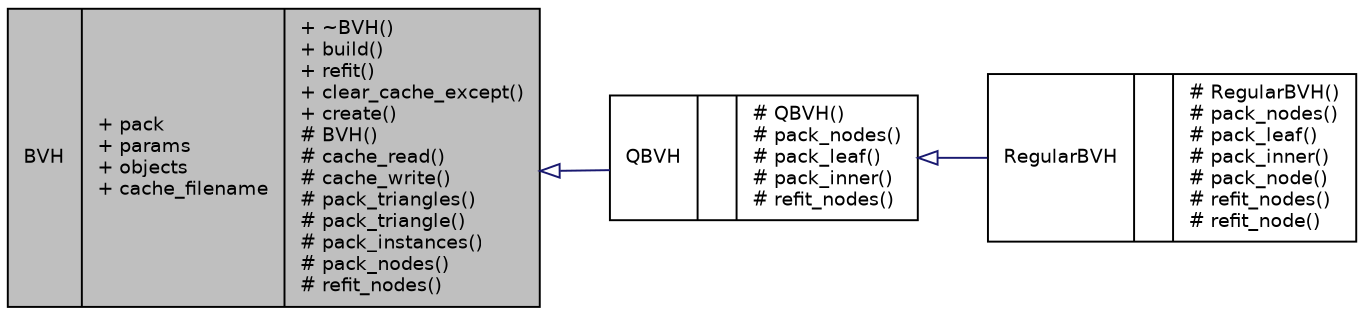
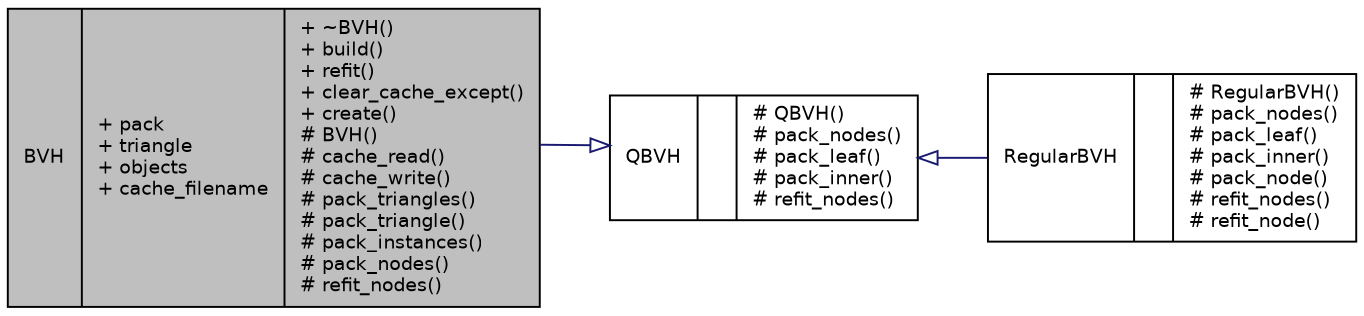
node "BVH": text "+ params" -> "+ triangle"
edge "QBVH" -> "BVH": reversed
